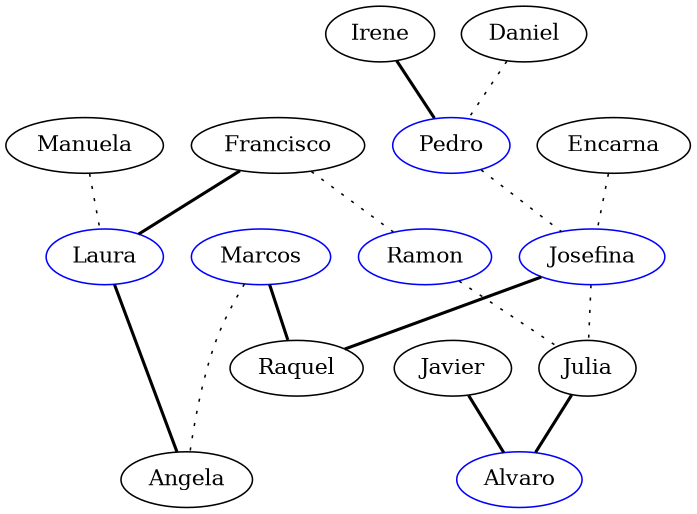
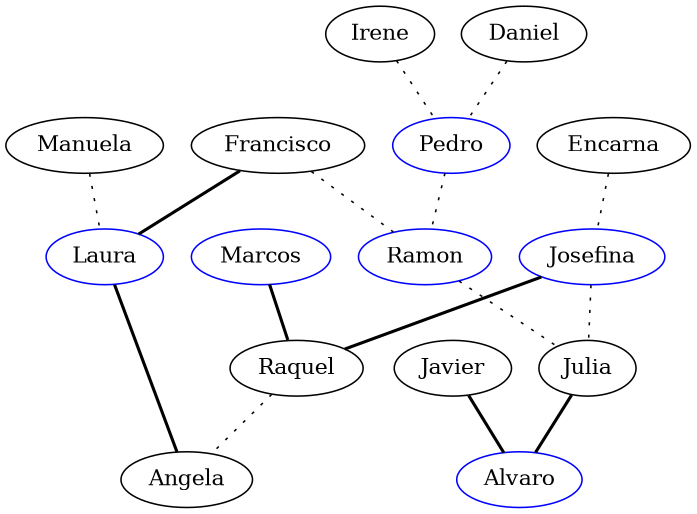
edge "Irene" -- "Pedro": style bold -> dotted
edge "Pedro" -- "Josefina": now "Pedro" -- "Ramon"
edge "Marcos" -- "Angela": now "Raquel" -- "Angela"
